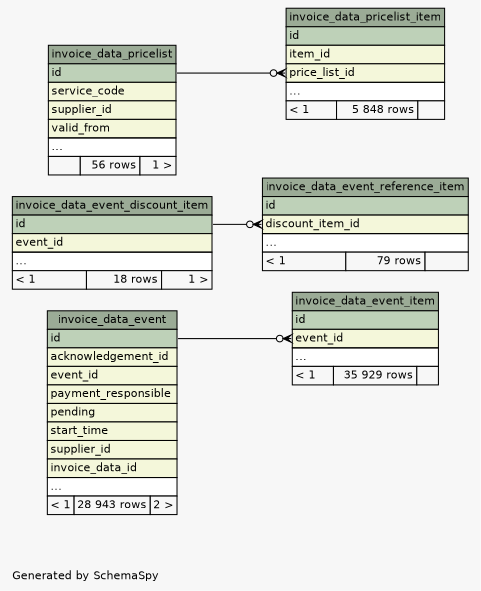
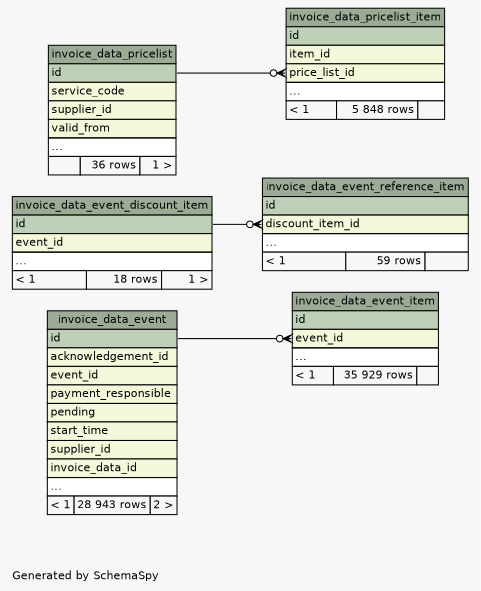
node "invoice_data_pricelist": text "56 rows" -> "36 rows"
node "invoice_data_event_reference_item": text "79 rows" -> "59 rows"
